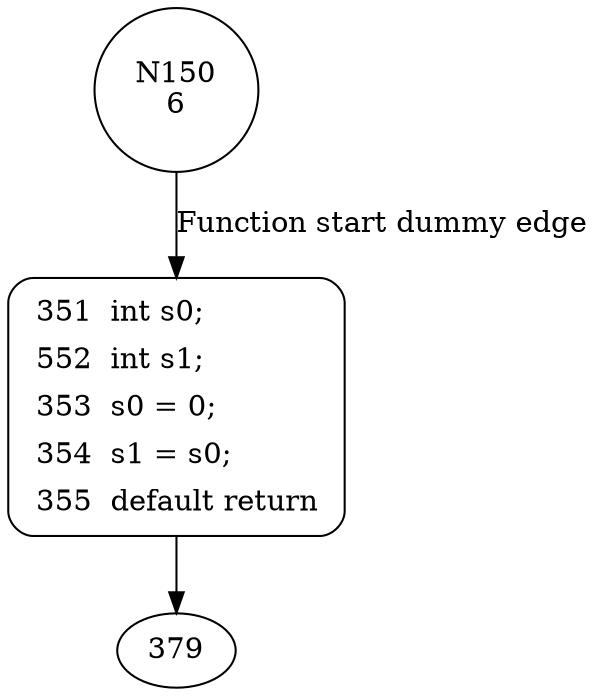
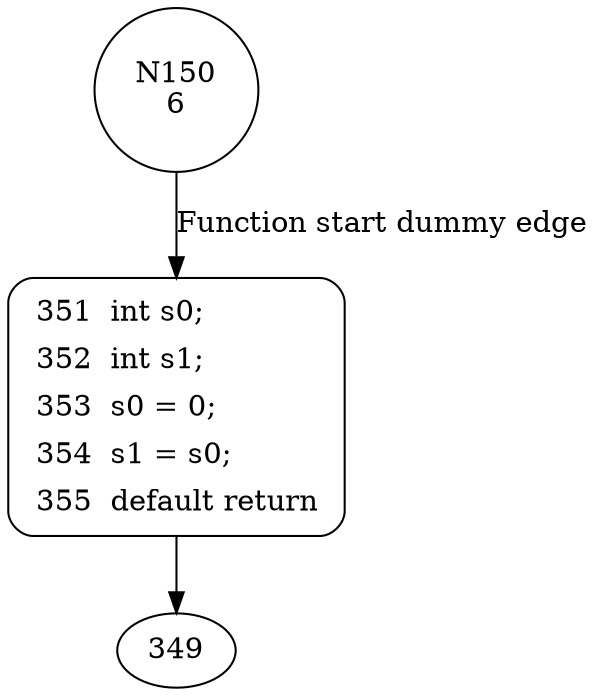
node "351": text "552" -> "352"
node "379": label "379" -> "349"
